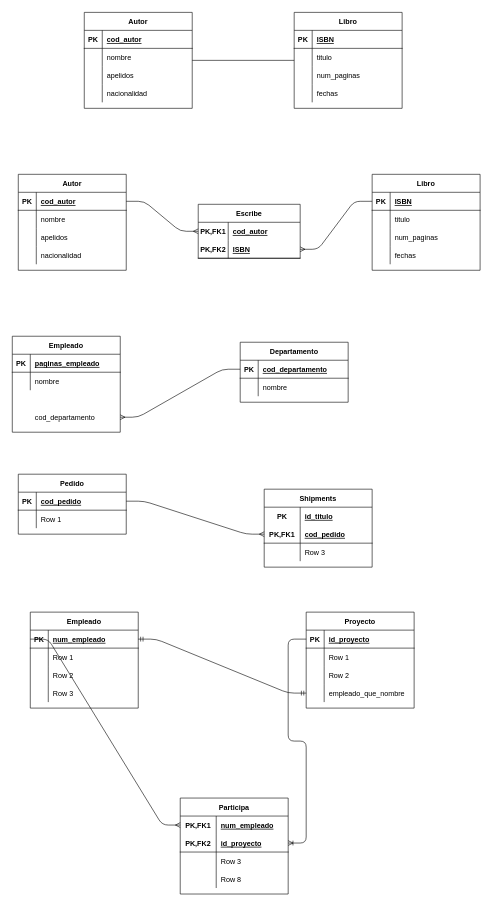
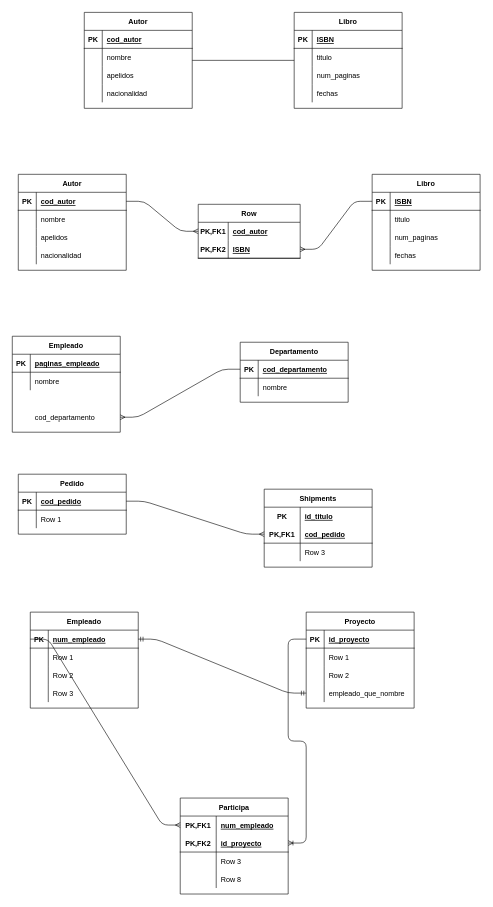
node "Escribe": label "Escribe" -> "Row"
